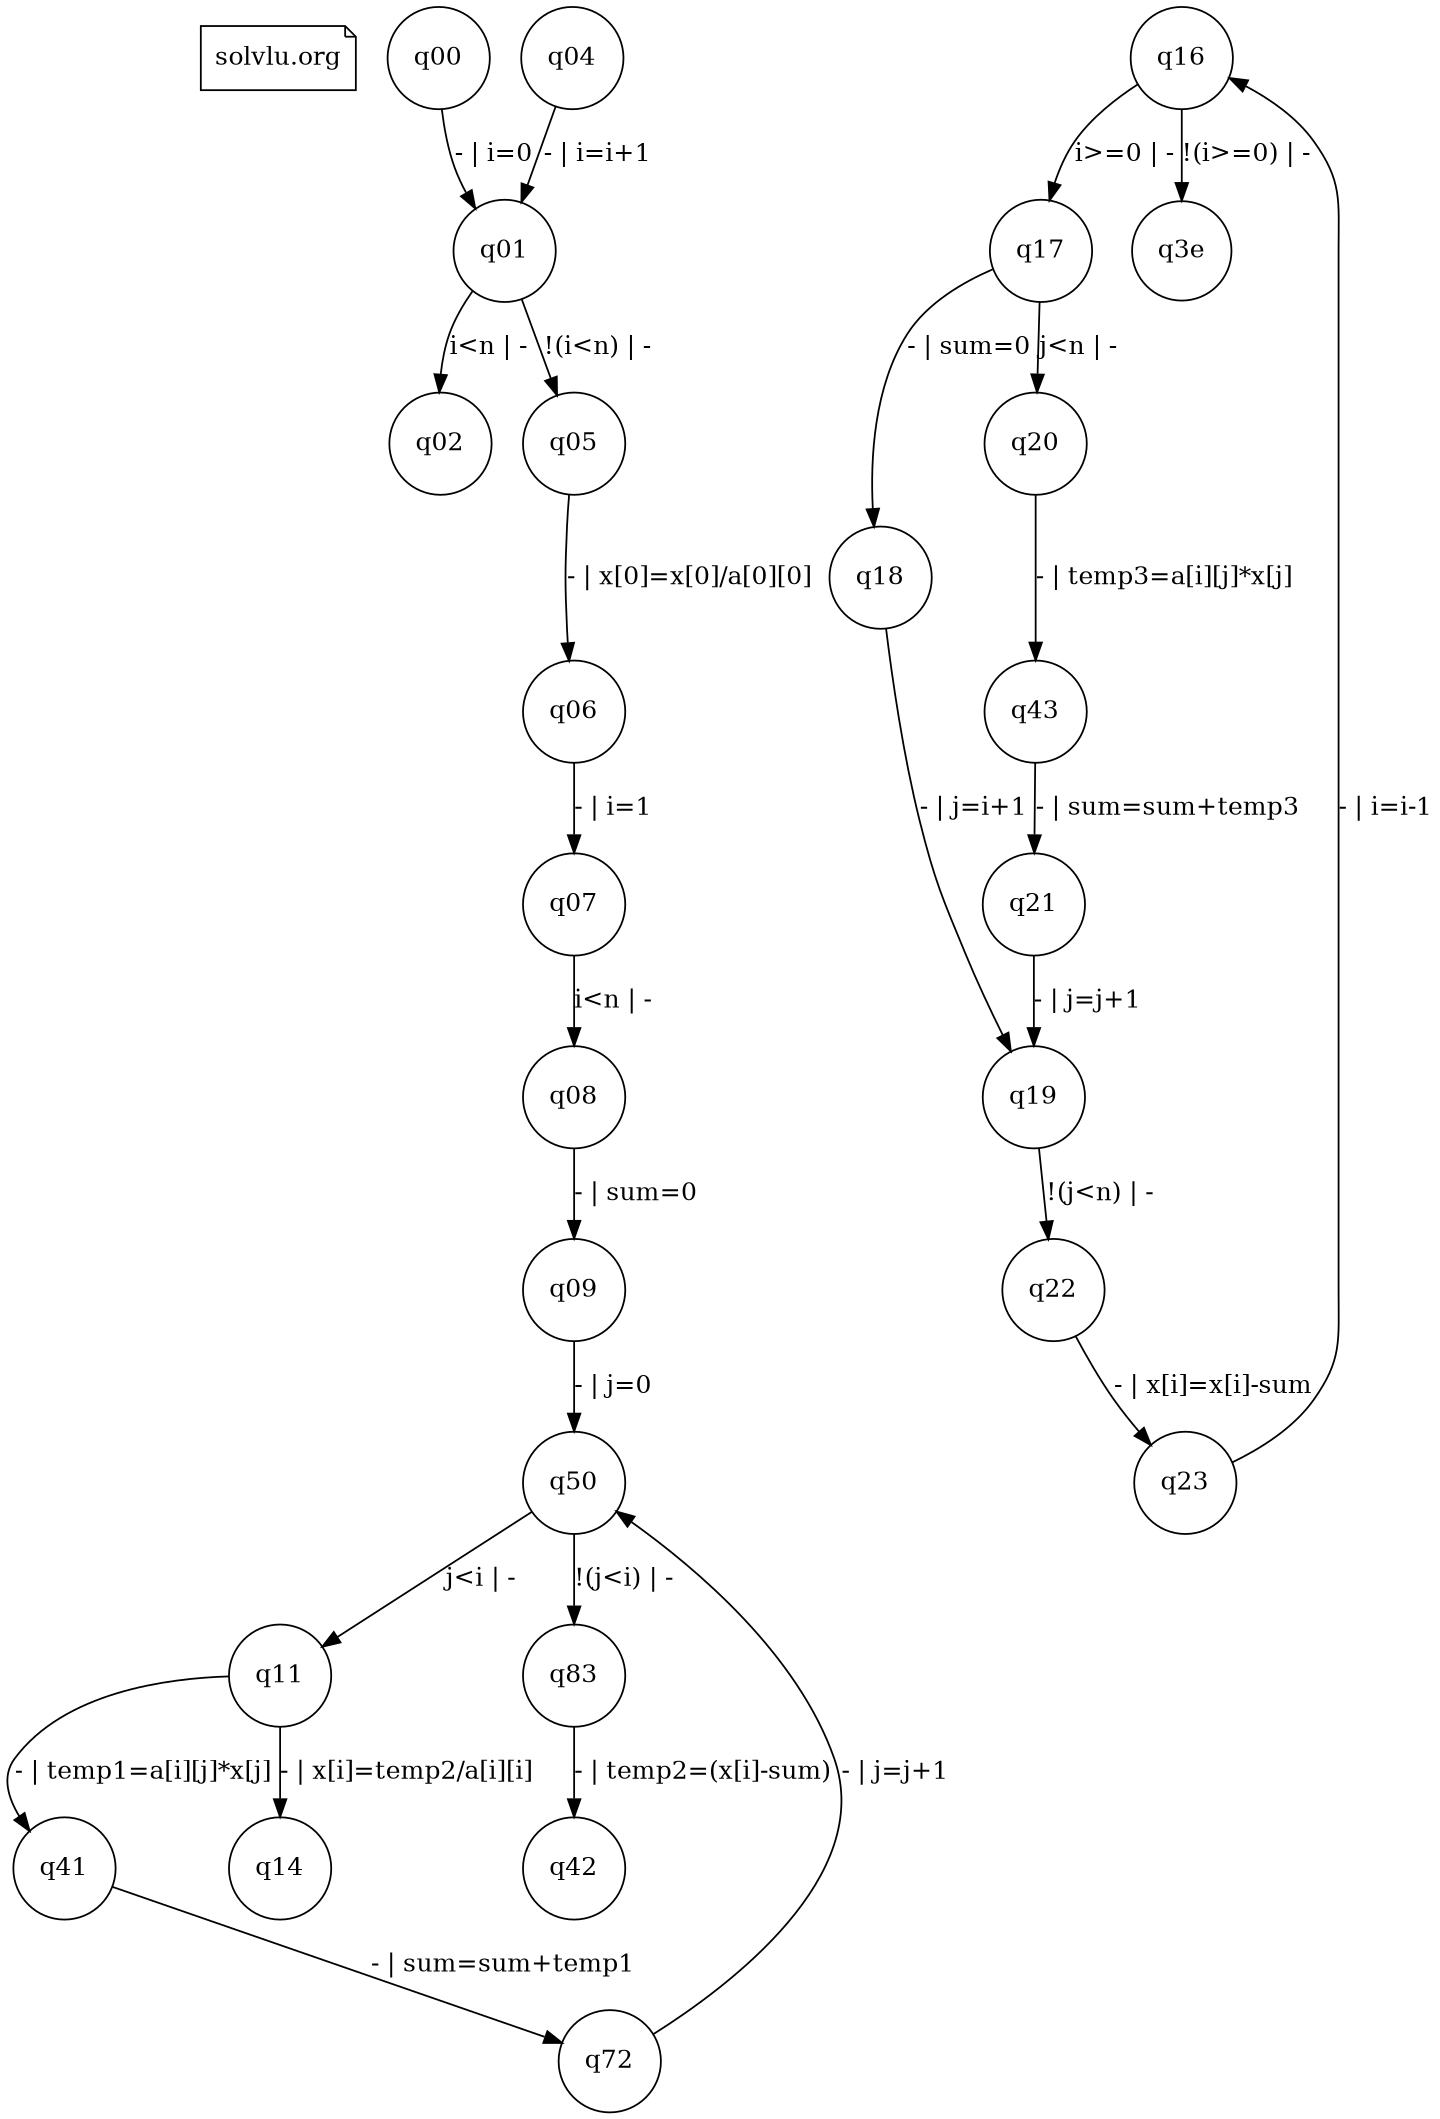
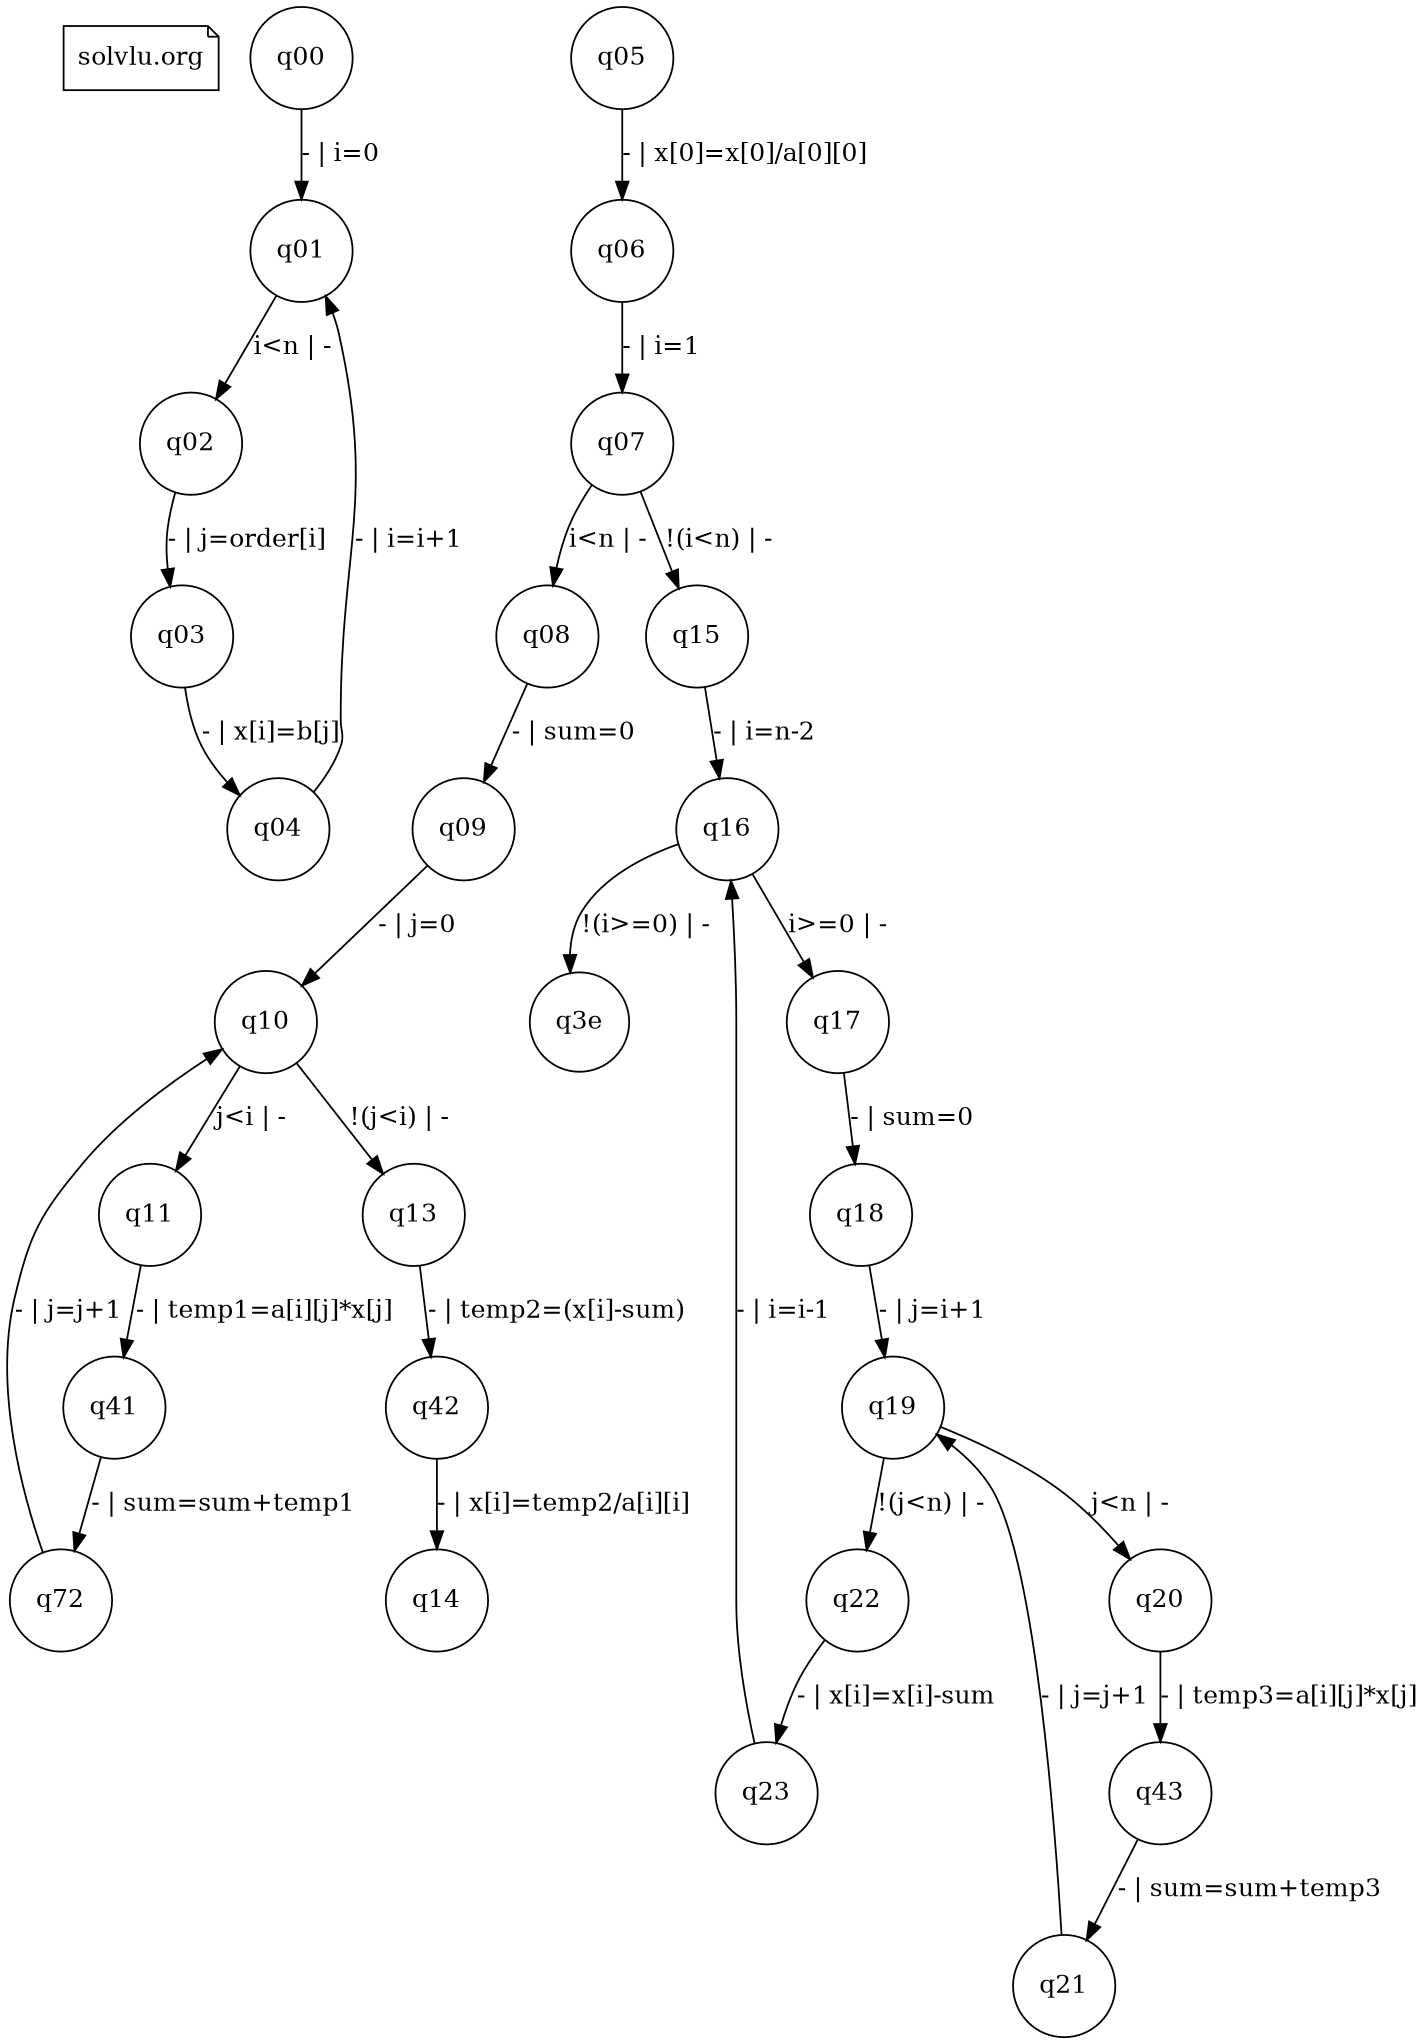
edge "q01" -> "q05": removed, label "!(i<n) | -"
edge "q17" -> "q20": now "q19" -> "q20"
node "q03": added
node "q15": added
node "q50": label "q50" -> "q10"
node "q83": label "q83" -> "q13"
edge "q11" -> "q14": now "q42" -> "q14"
